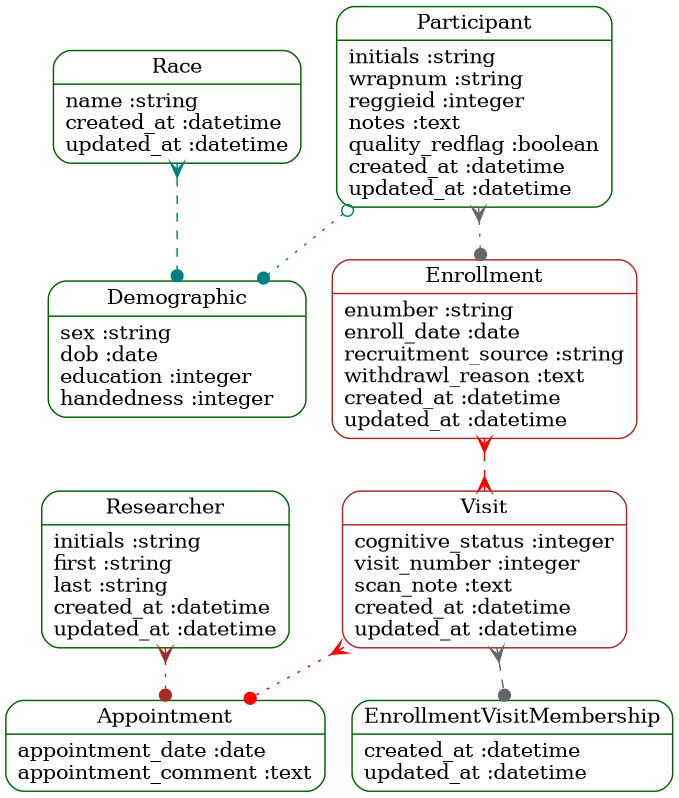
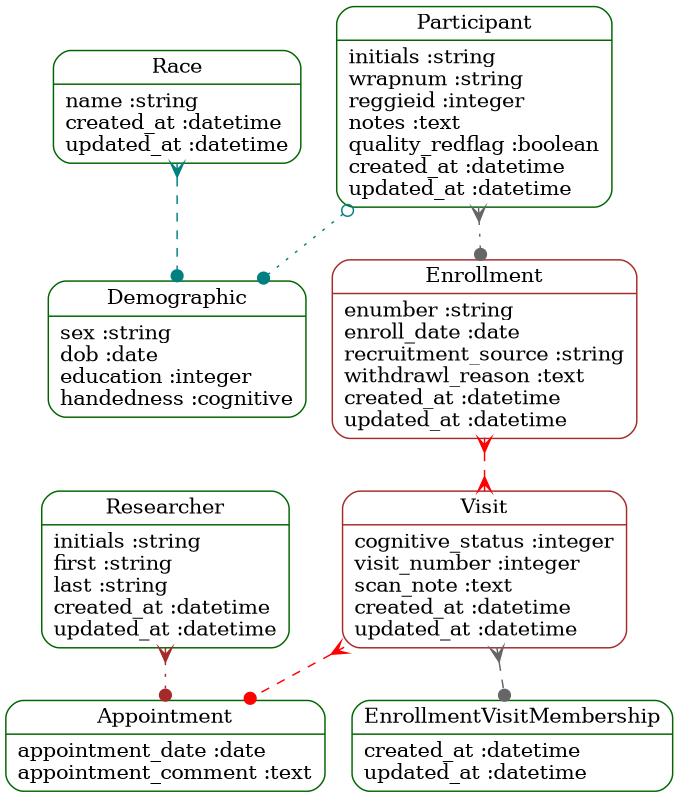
node "Demographic": text "handedness :integer" -> "handedness :cognitive"
edge "Visit" -- "Appointment": style dotted -> dashed
